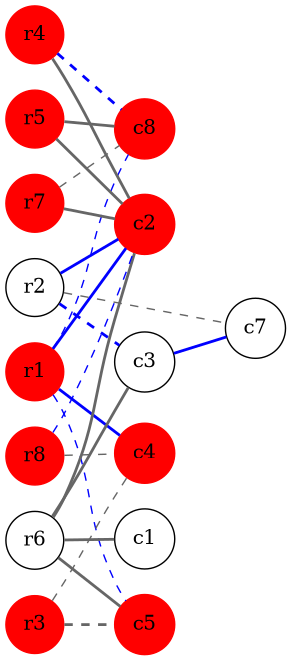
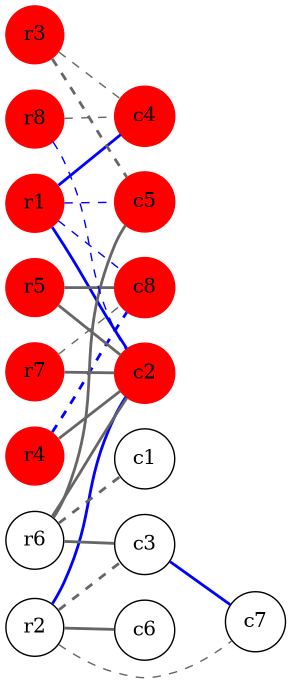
edge "r2" -- "c3": color blue -> gray40
edge "c1" -- "r6": style bold -> dashed
node "c6": added
